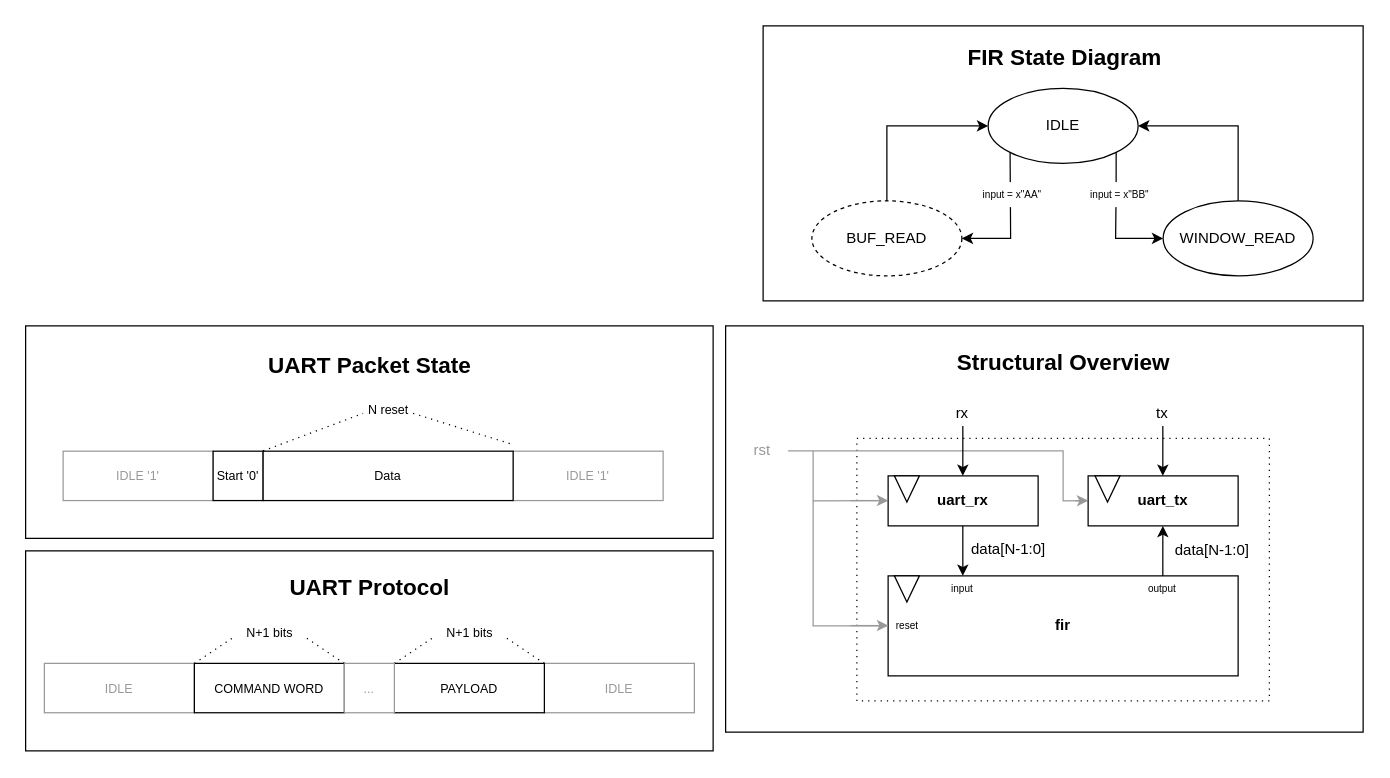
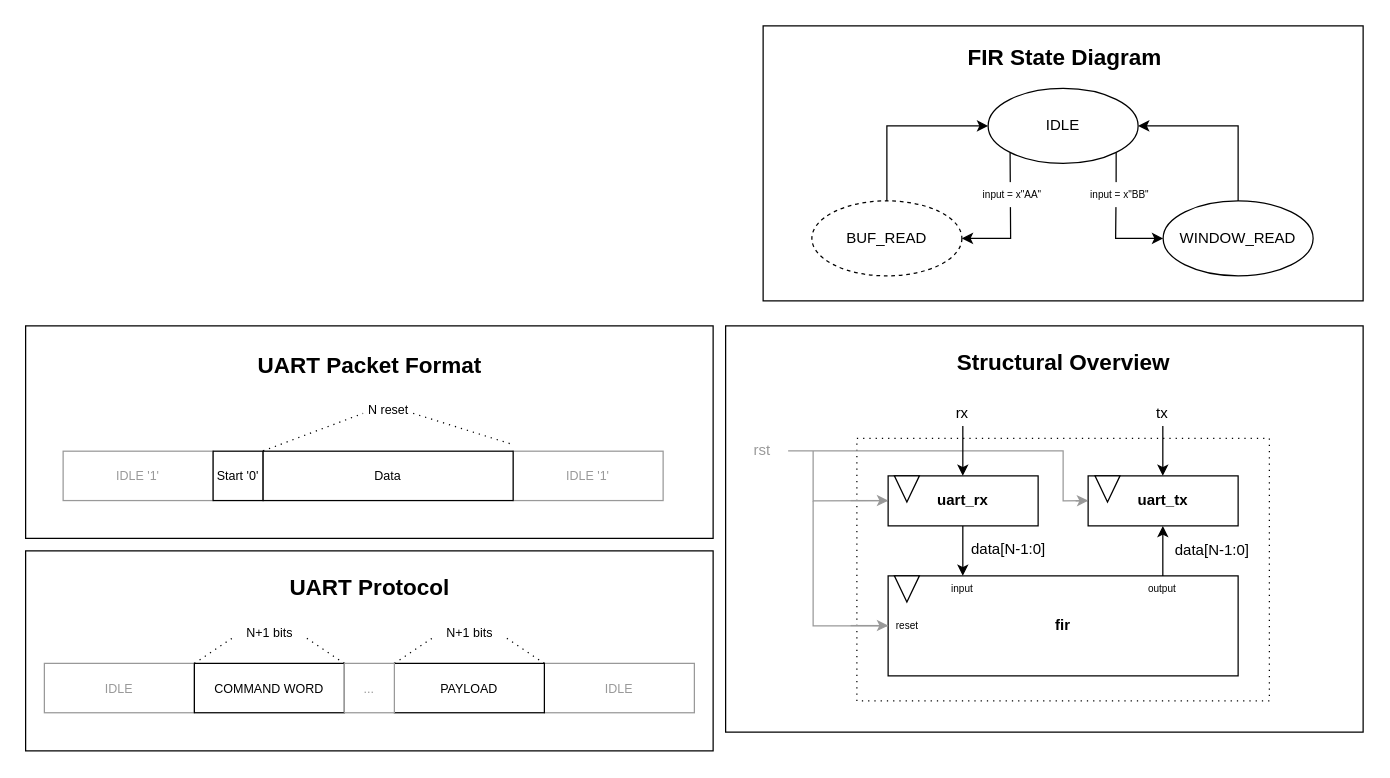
node "UART Packet State": label "UART Packet State" -> "UART Packet Format"
